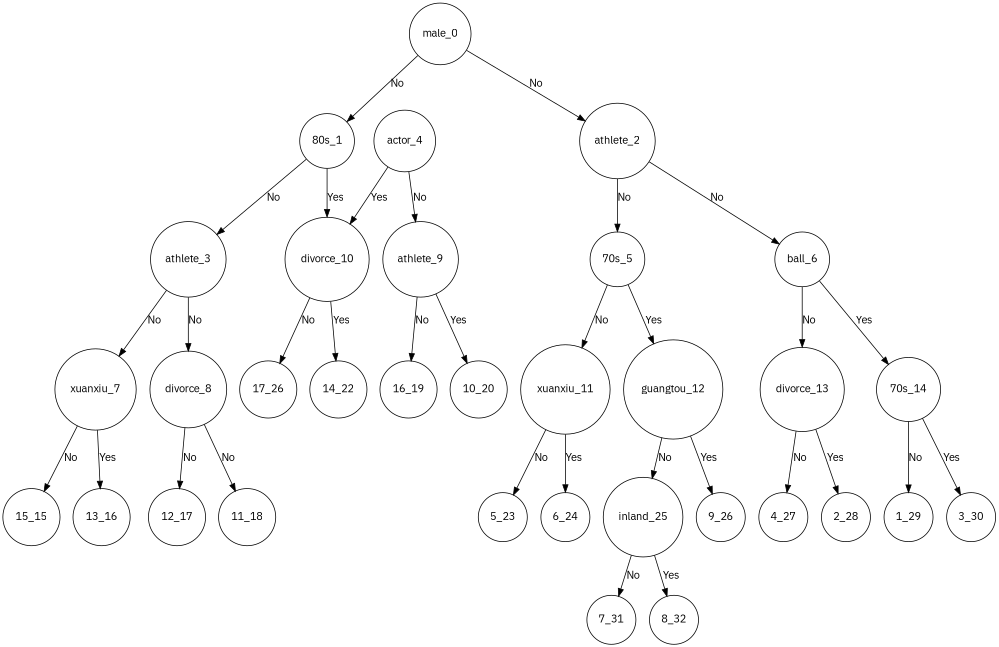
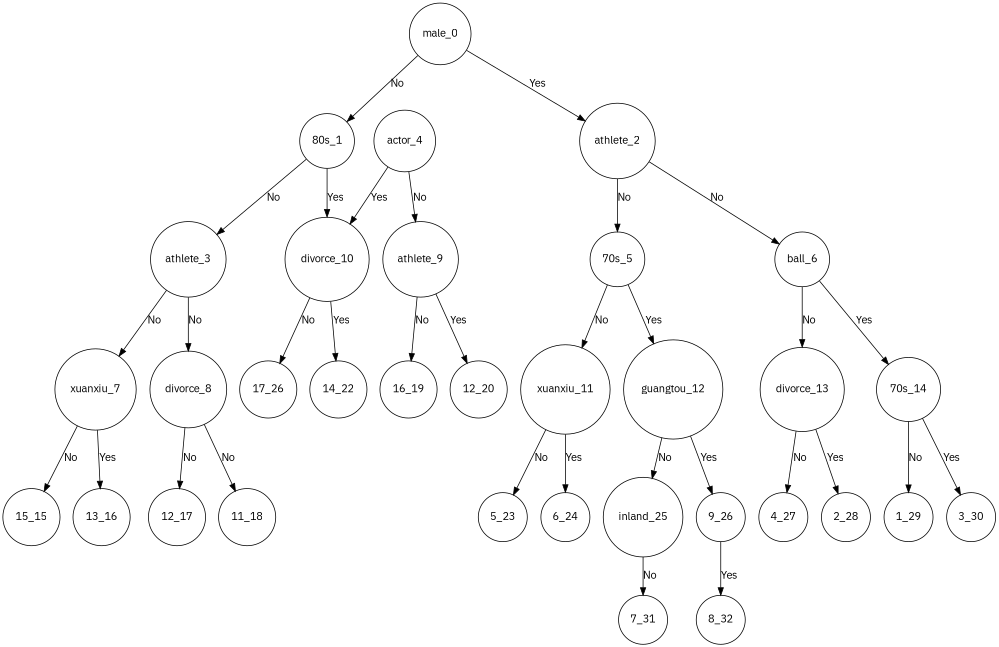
edge "male_0" -> "athlete_2": label "No" -> "Yes"
node "10_20": label "10_20" -> "12_20"
edge "inland_25" -> "8_32": now "9_26" -> "8_32"
